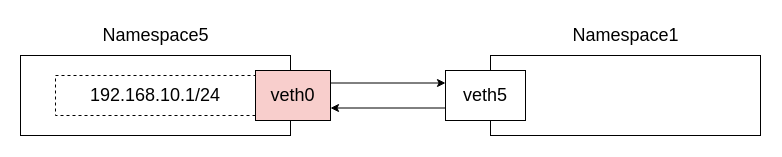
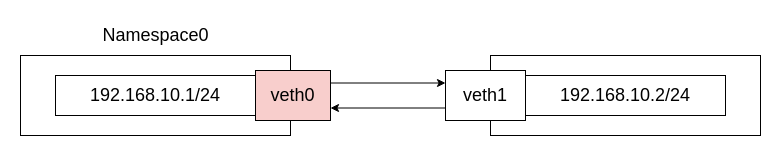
node "Namespace5": label "Namespace5" -> "Namespace0"
node "Namespace1": removed
node "192.168.10.1/24": style dashed -> solid
node "veth5": label "veth5" -> "veth1"
node "192.168.10.2/24": added
